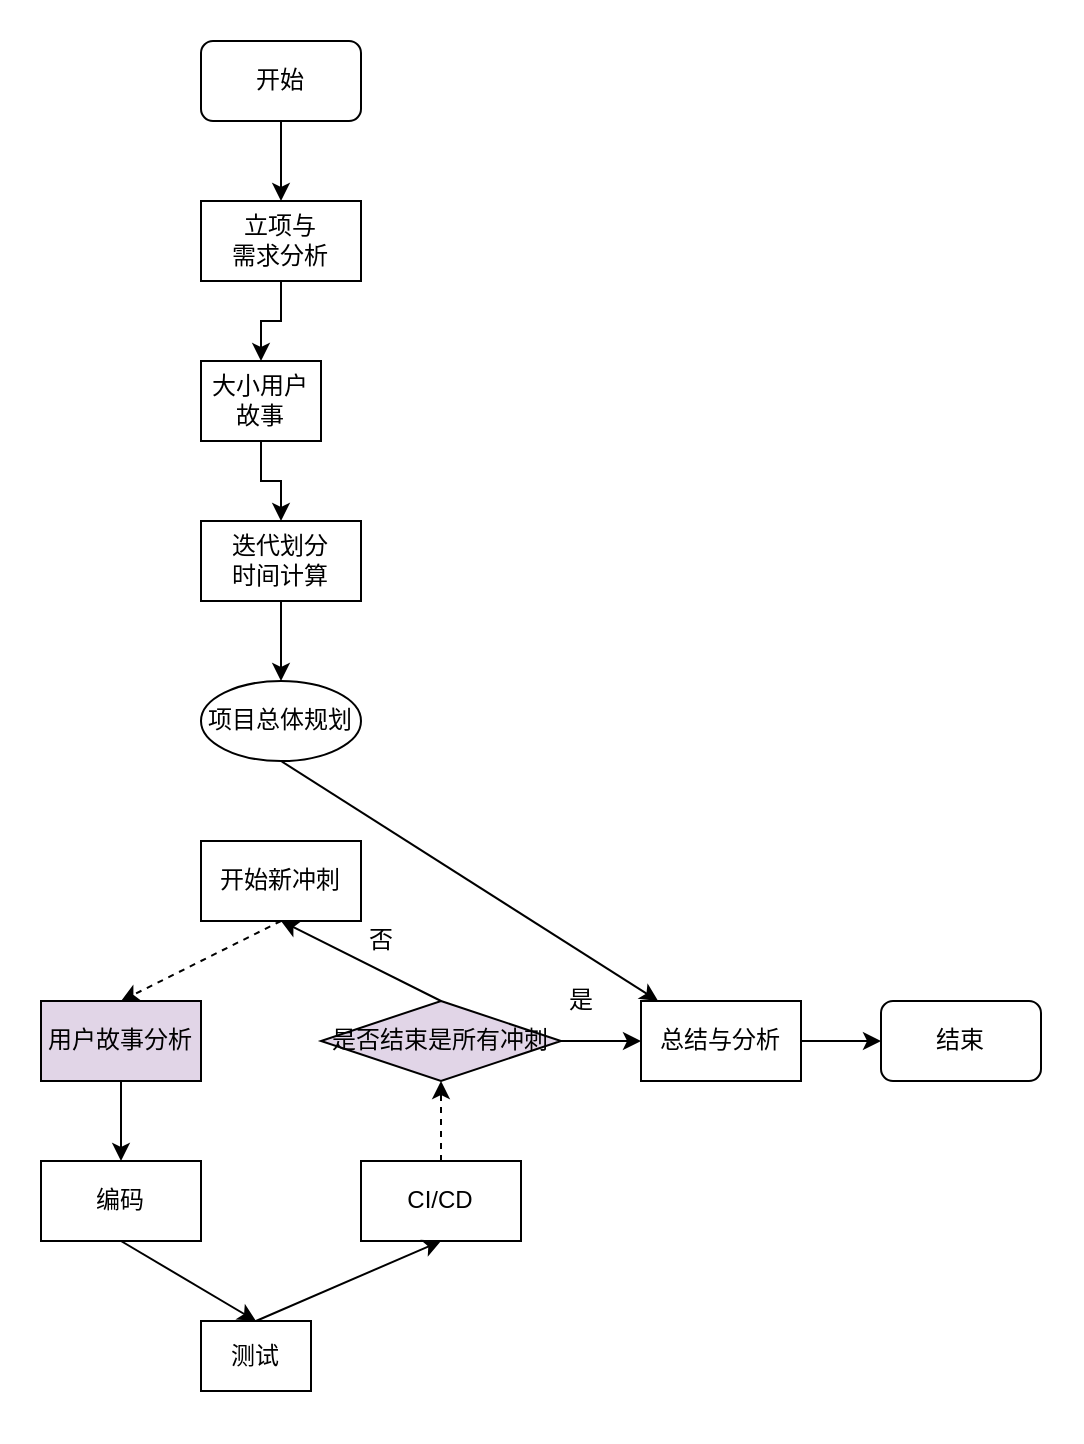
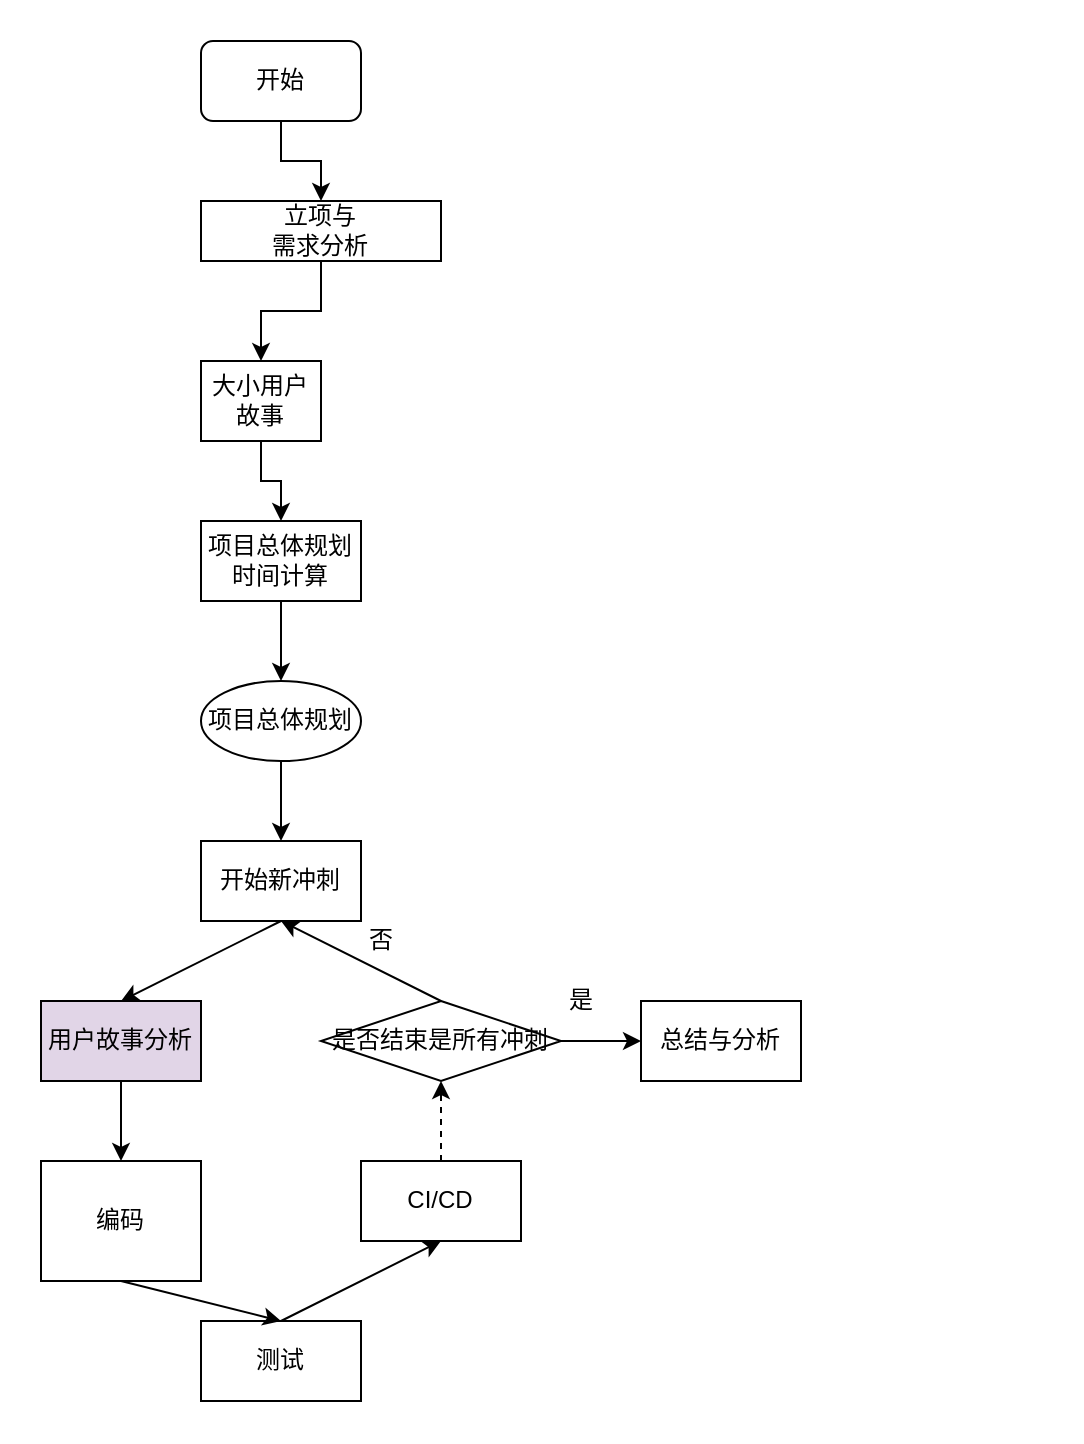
node "立项与 需求分析": size 160x80 -> 240x60
node "迭代划分 时间计算": label "迭代划分 时间计算" -> "项目总体规划 时间计算"
edge "项目总体规划" -> "总结与分析": now "项目总体规划" -> "开始新冲刺"
edge "开始新冲刺" -> "用户故事分析": style dashed -> solid
node "是否结束是所有冲刺": fillcolor #e1d5e7 -> #ffffff
edge "总结与分析" -> "结束": removed
node "结束": removed
node "编码": size 160x80 -> 160x120
node "测试": size 110x70 -> 160x80
